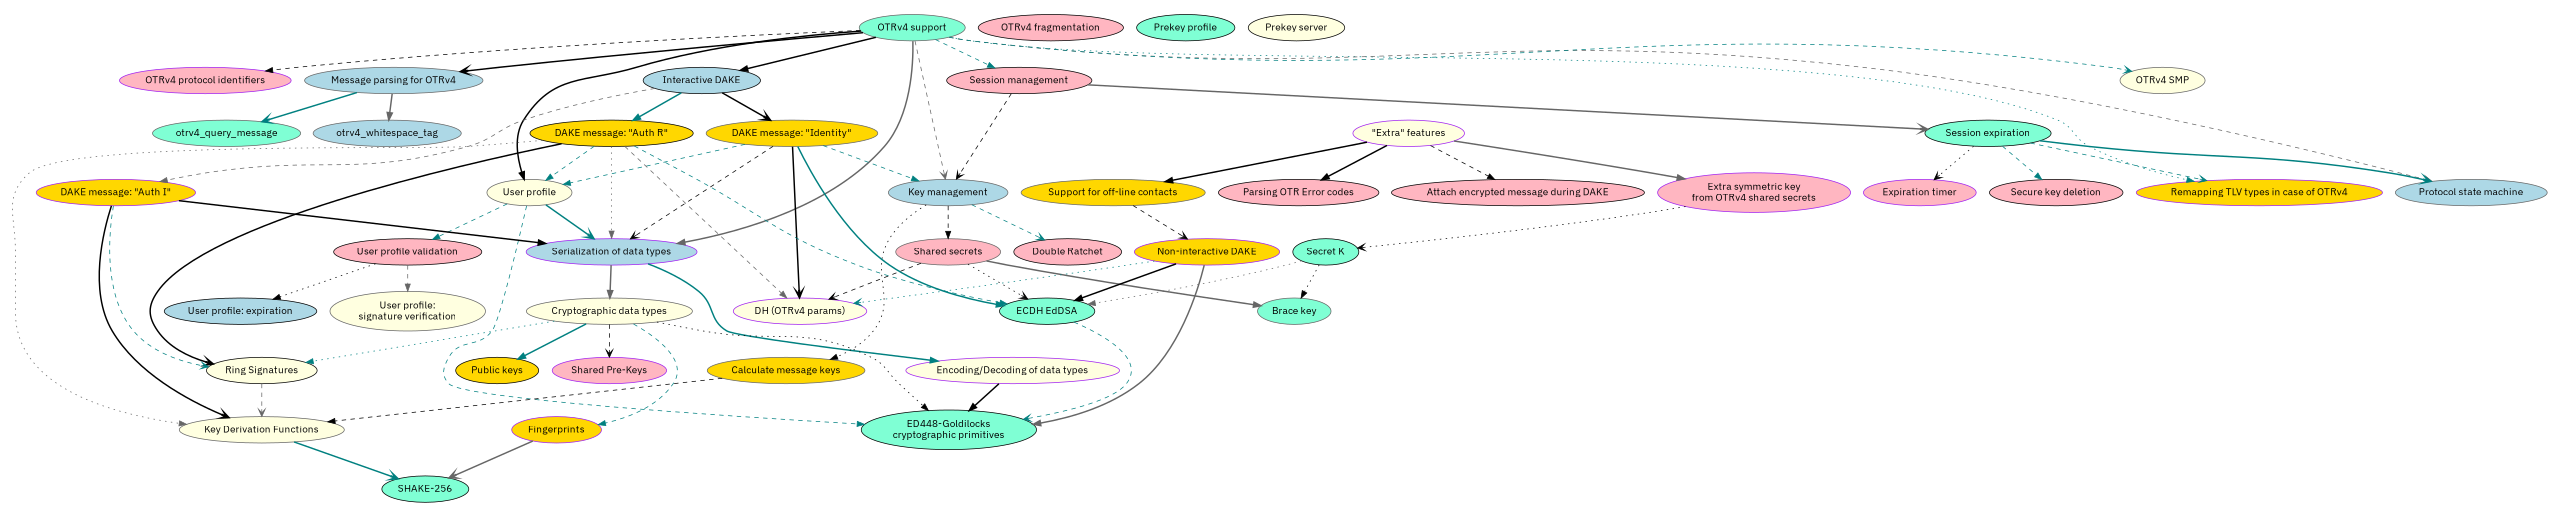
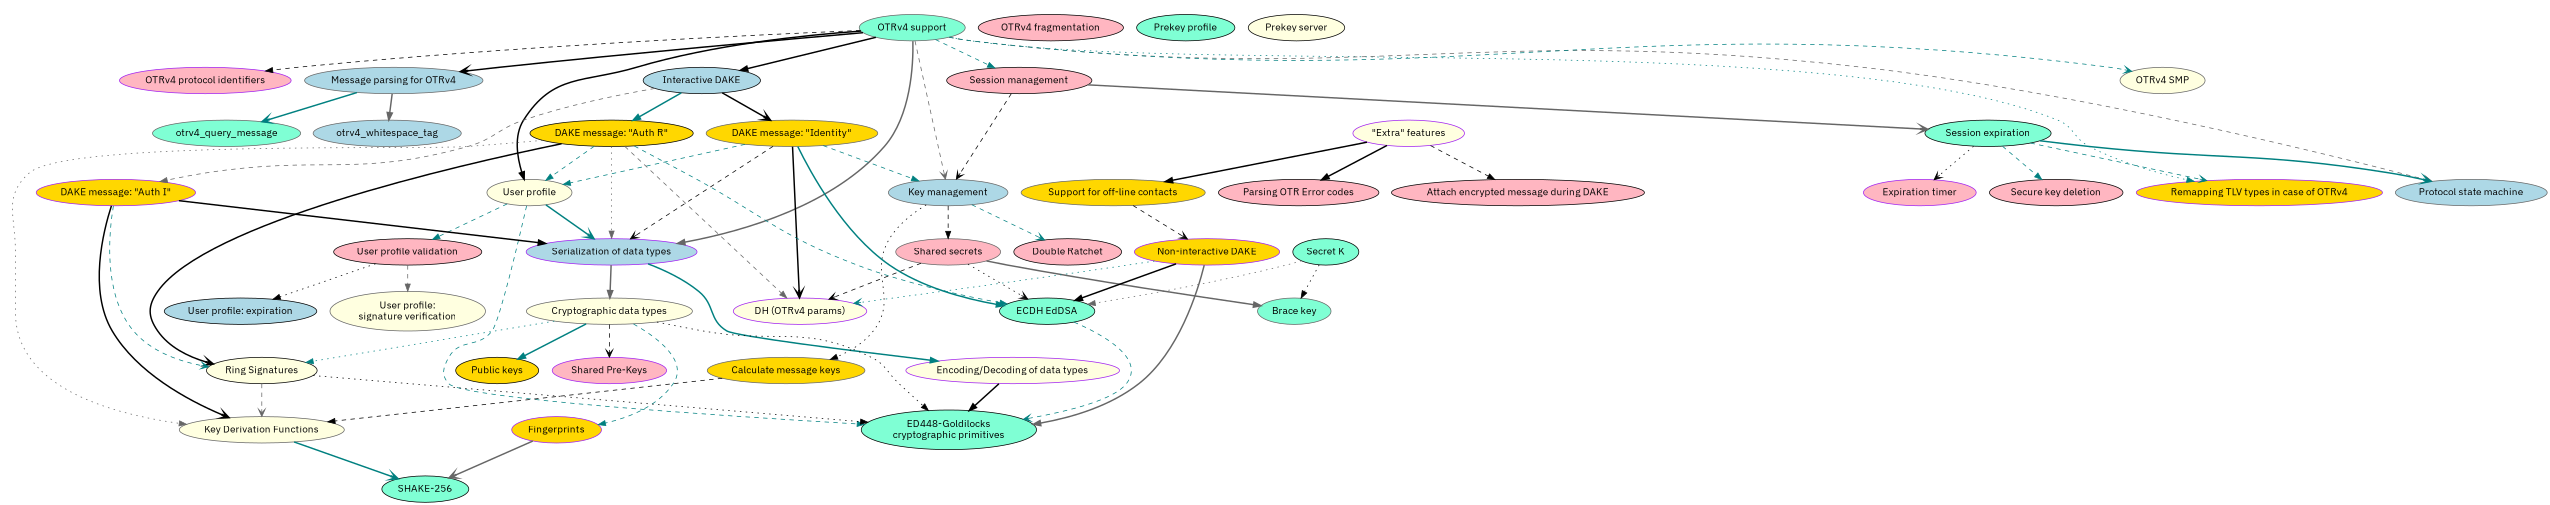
node "Extra symmetric key from OTRv4 shared secrets": removed
edge "Ring Signatures" -> "ED448-Goldilocks cryptographic primitives": added
